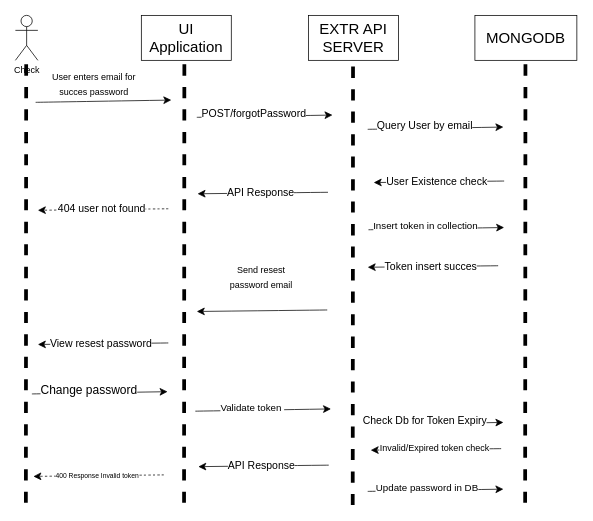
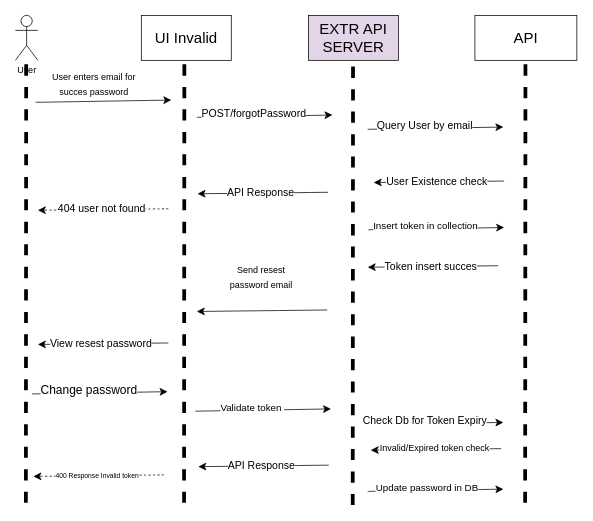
node "UI Application": label "UI Application" -> "UI Invalid"
node "EXTR API SERVER": fillcolor #ffffff -> #e1d5e7
node "MONGODB": label "MONGODB" -> "API"
node "Check": label "Check" -> "User"
